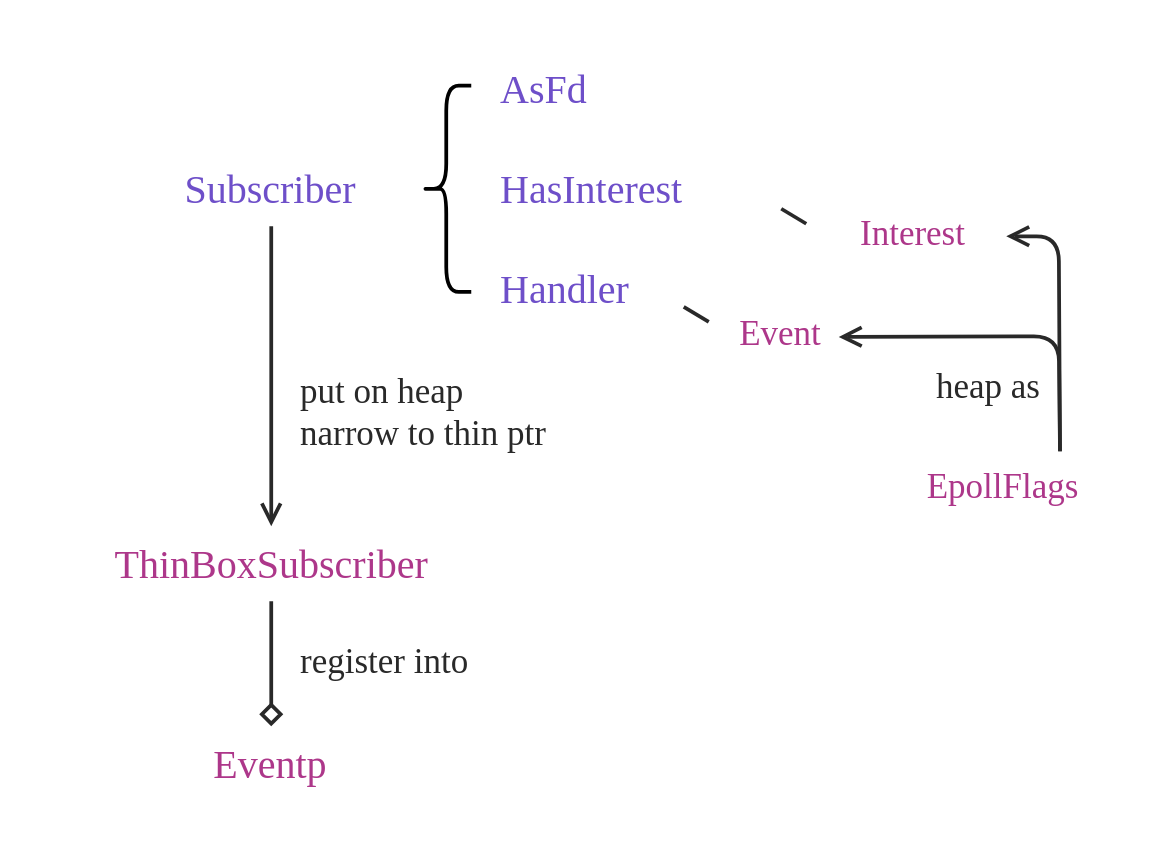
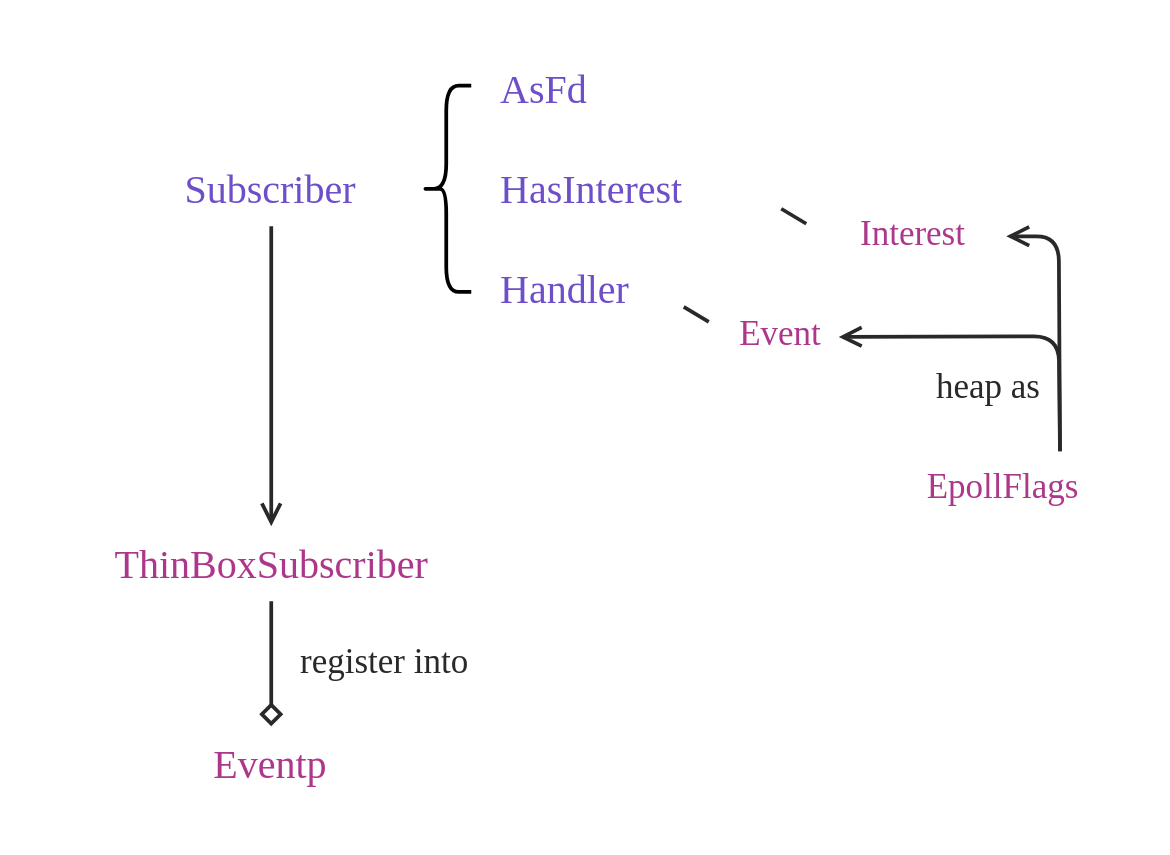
node "put on heap narrow to thin ptr": removed
